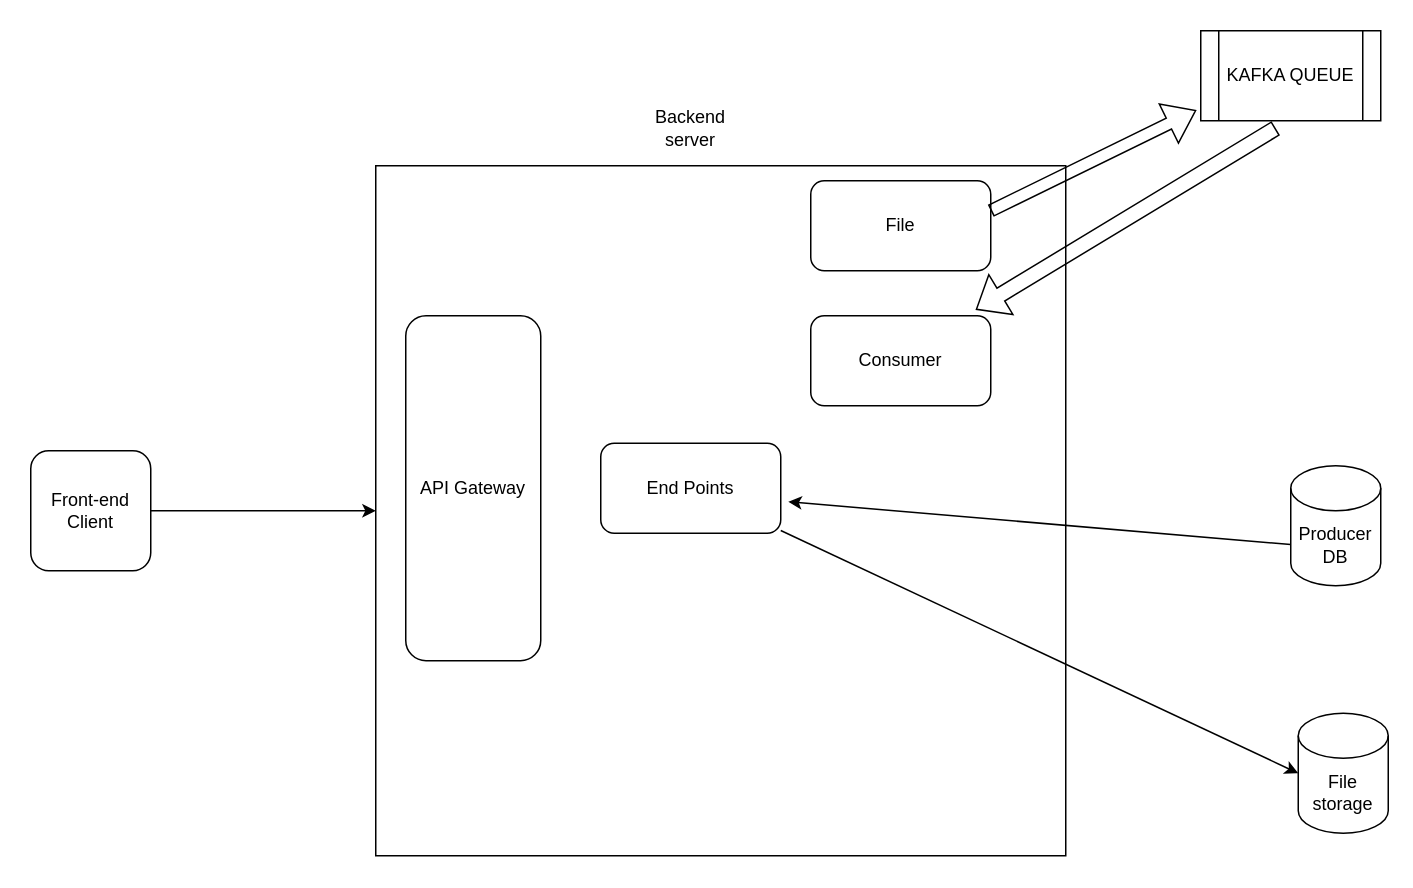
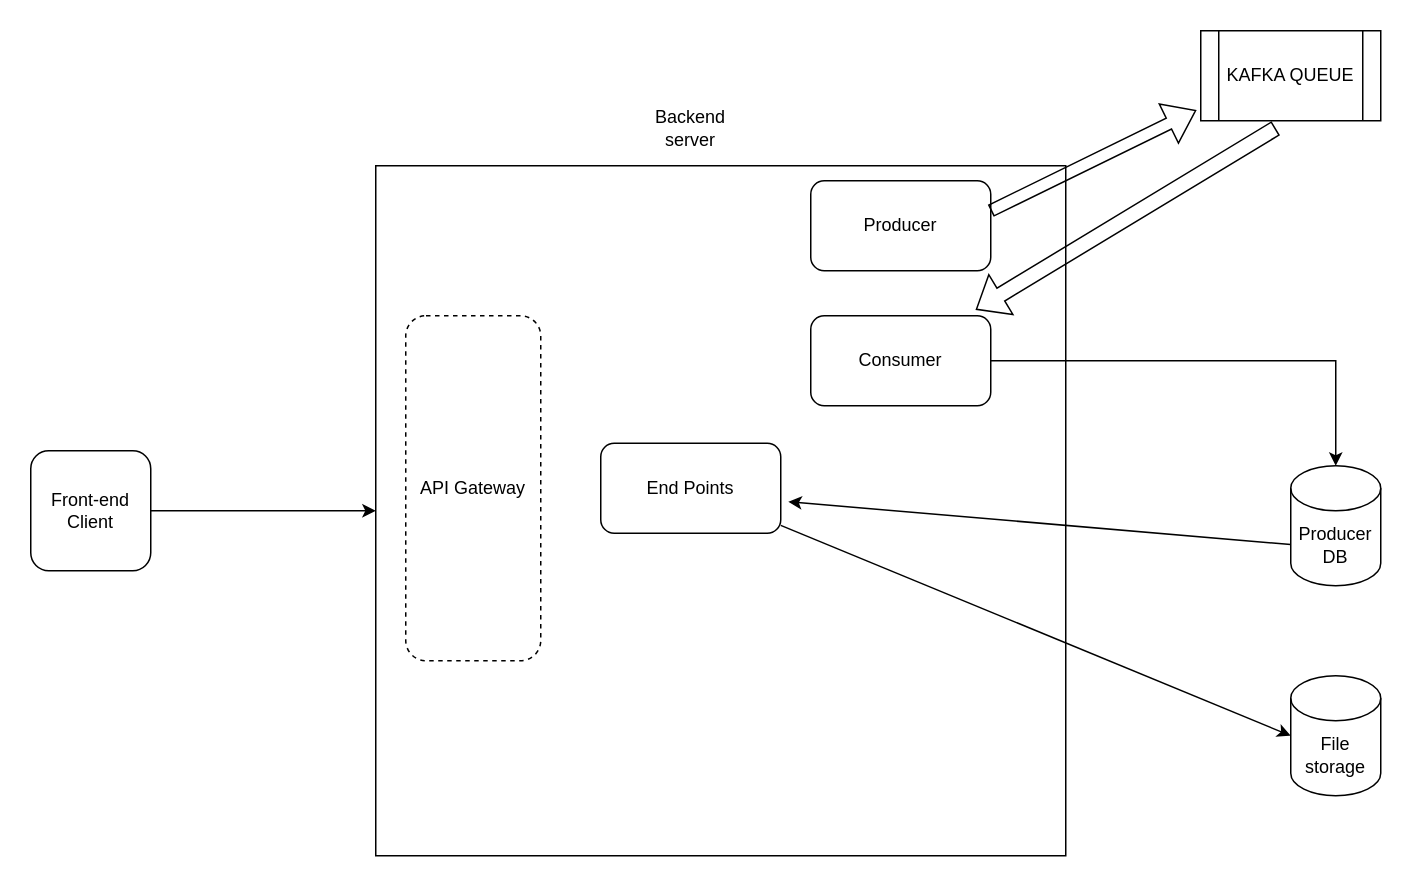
node "File": label "File" -> "Producer"
edge "Consumer" -> "Producer DB": added
node "API Gateway": style solid -> dashed
node "File storage": moved (1343, 773) -> (1336, 736)
